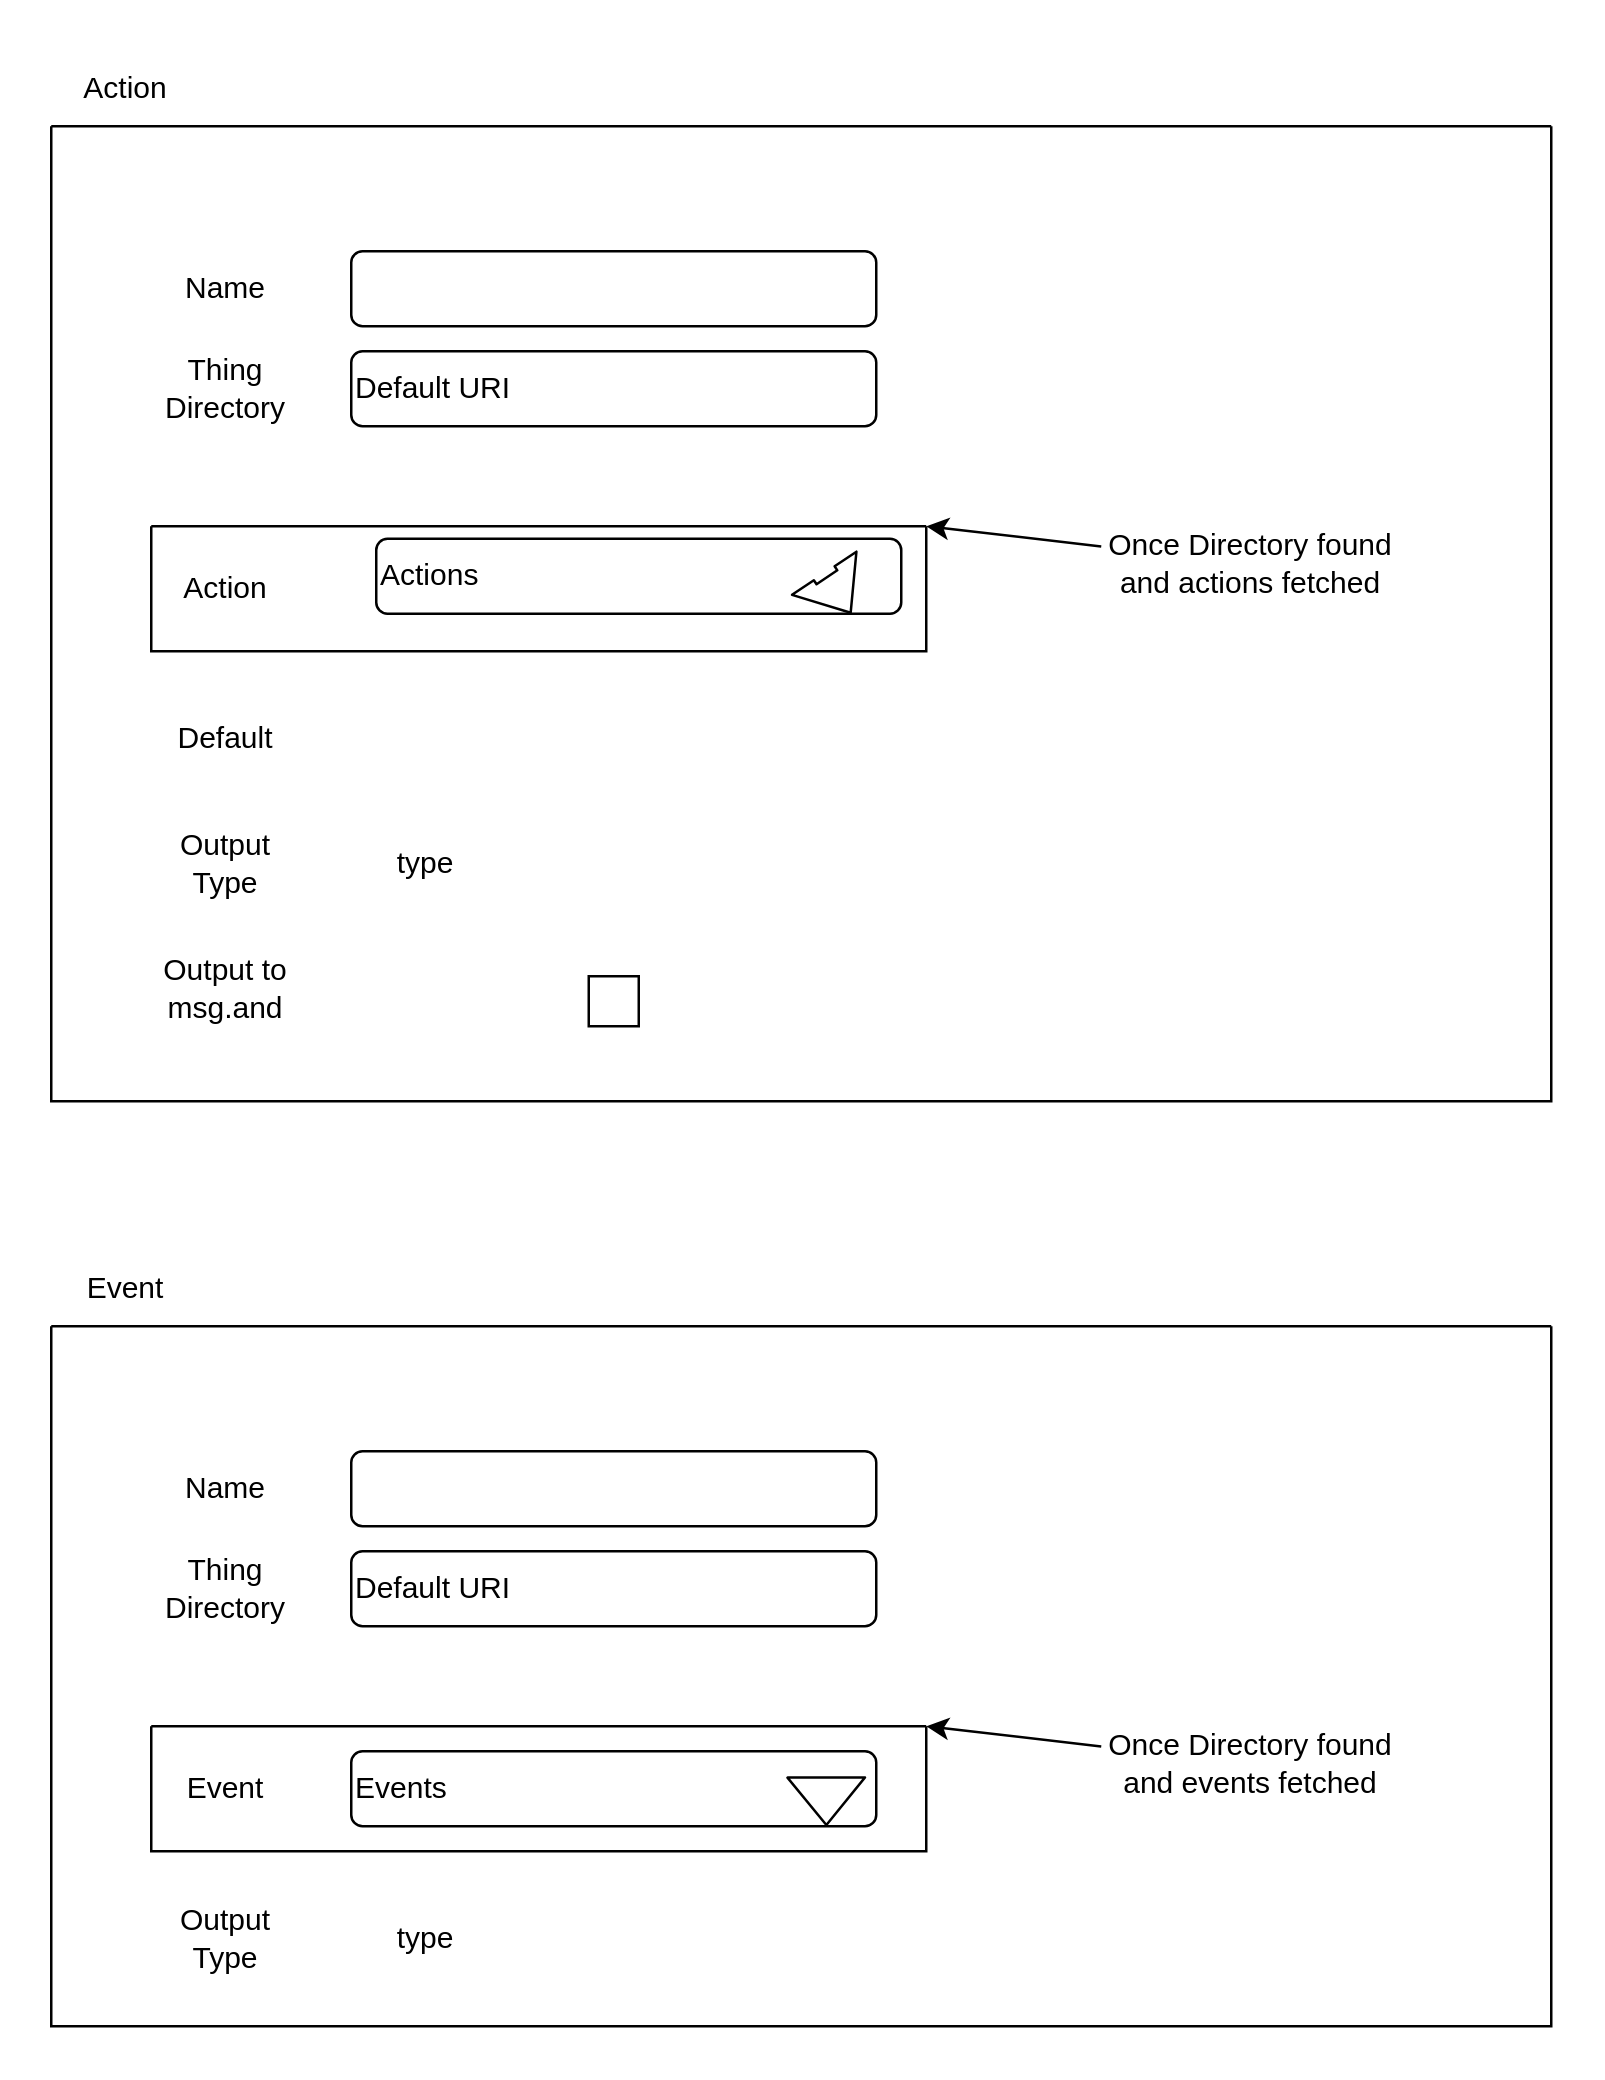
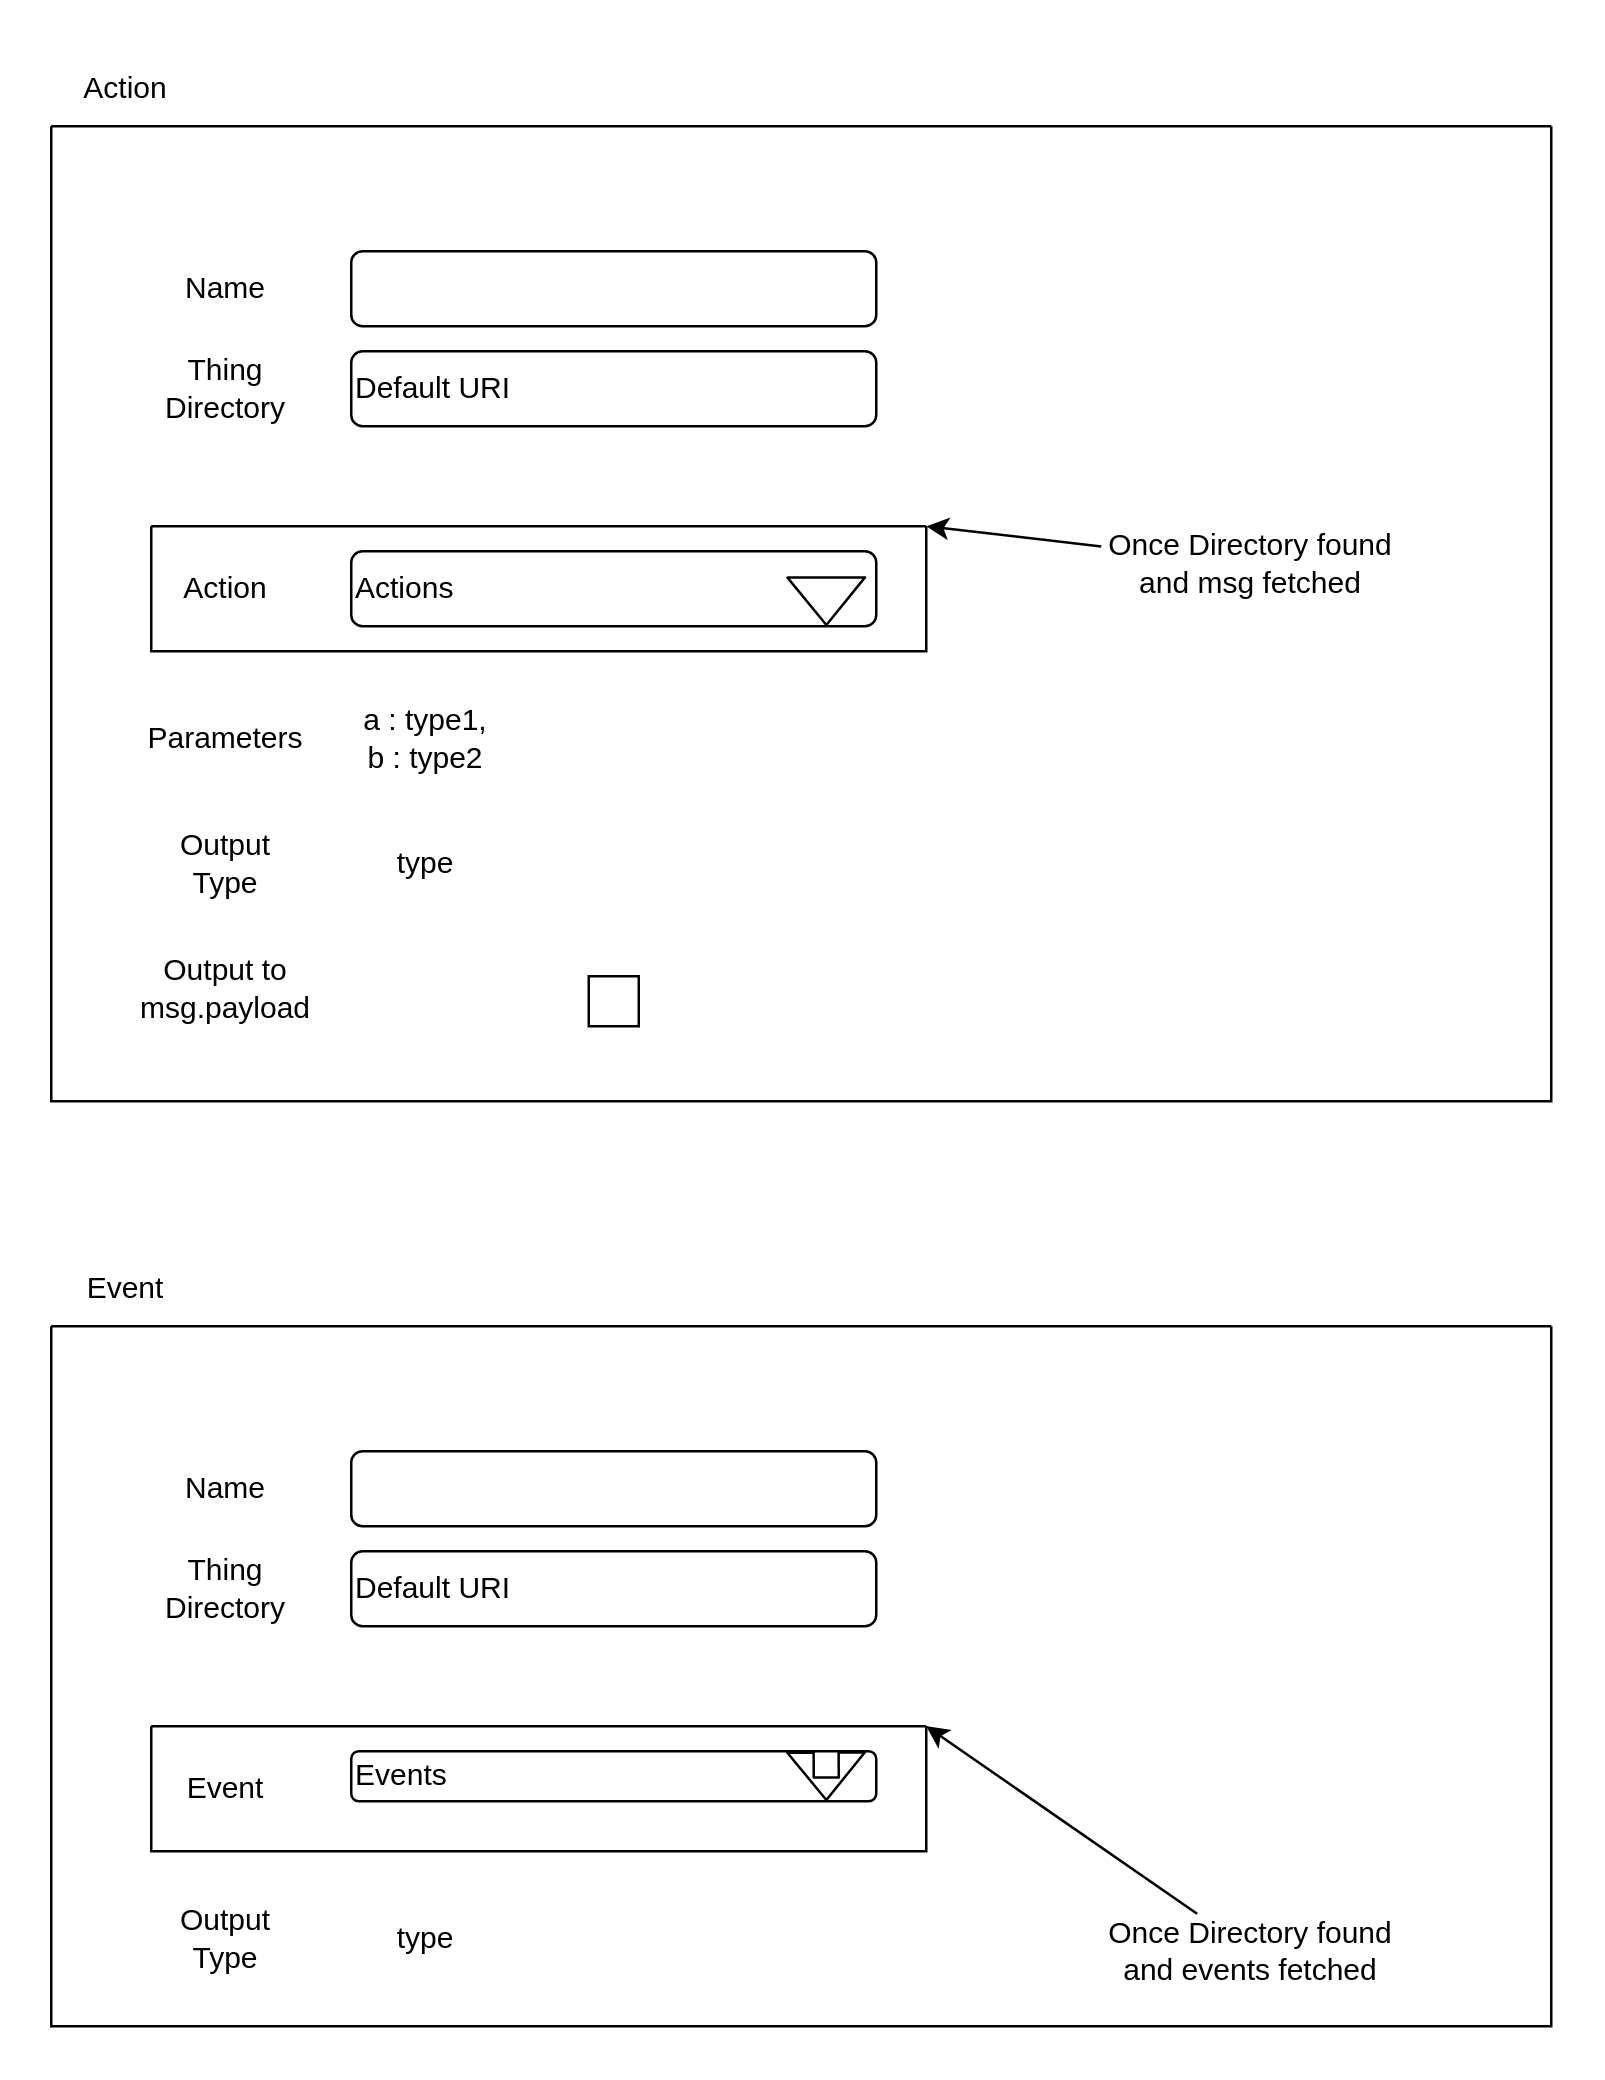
node "Once Directory found and actions fetched": label "Once Directory found and actions fetched" -> "Once Directory found and msg fetched"
node "Actions": moved (639, 576) -> (614, 589)
node "Default": label "Default" -> "Parameters"
node "a : type1, b : type2": added
node "Output to msg.and": label "Output to msg.and" -> "Output to msg.payload"
node "Once Directory found and events fetched": moved (1251, 1764) -> (1251, 1951)
node "Events": size 525x75 -> 525x50
